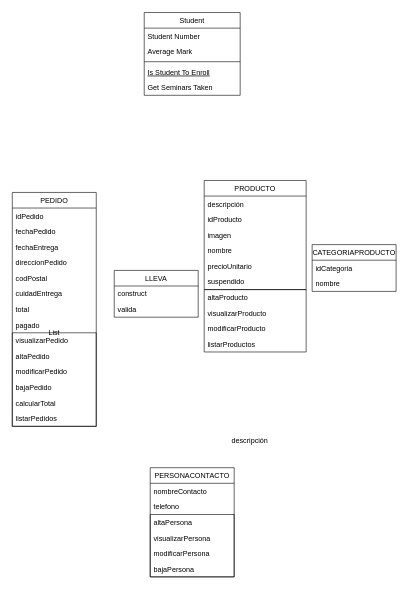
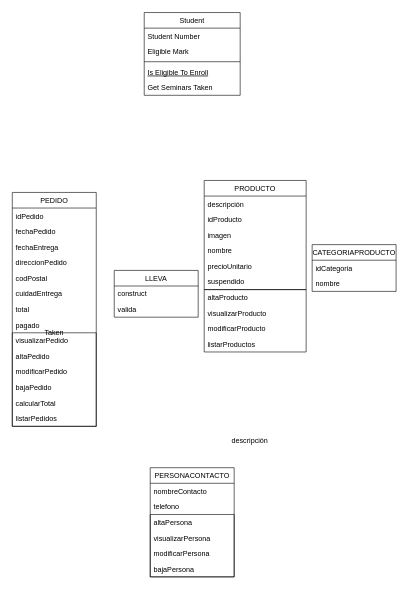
node "Average Mark": label "Average Mark" -> "Eligible Mark"
node "Is Student To Enroll": label "Is Student To Enroll" -> "Is Eligible To Enroll"
node "List": label "List" -> "Taken"
